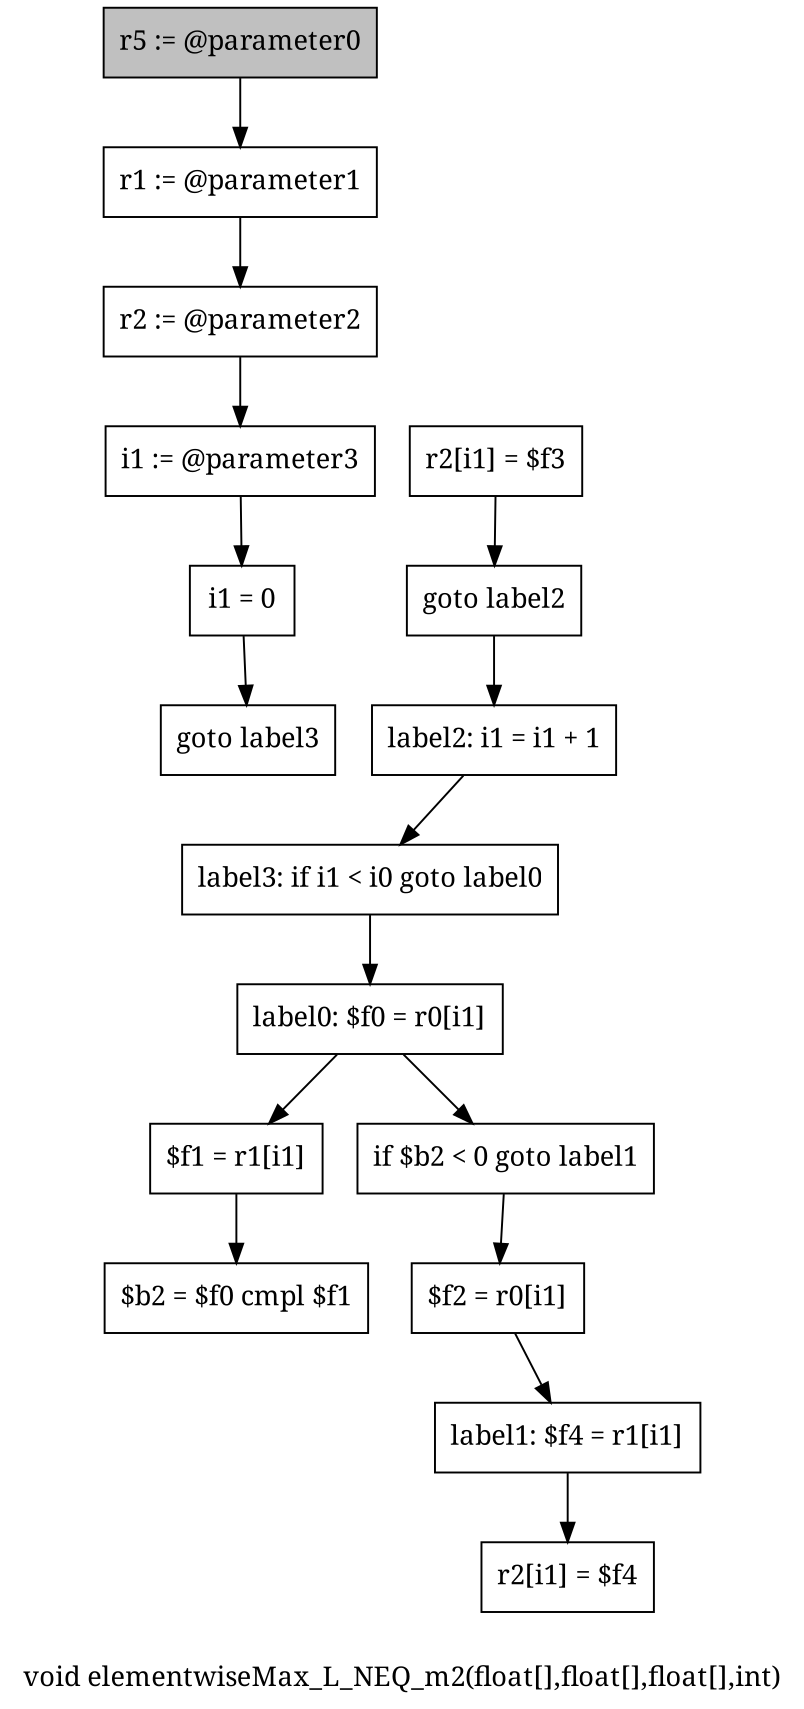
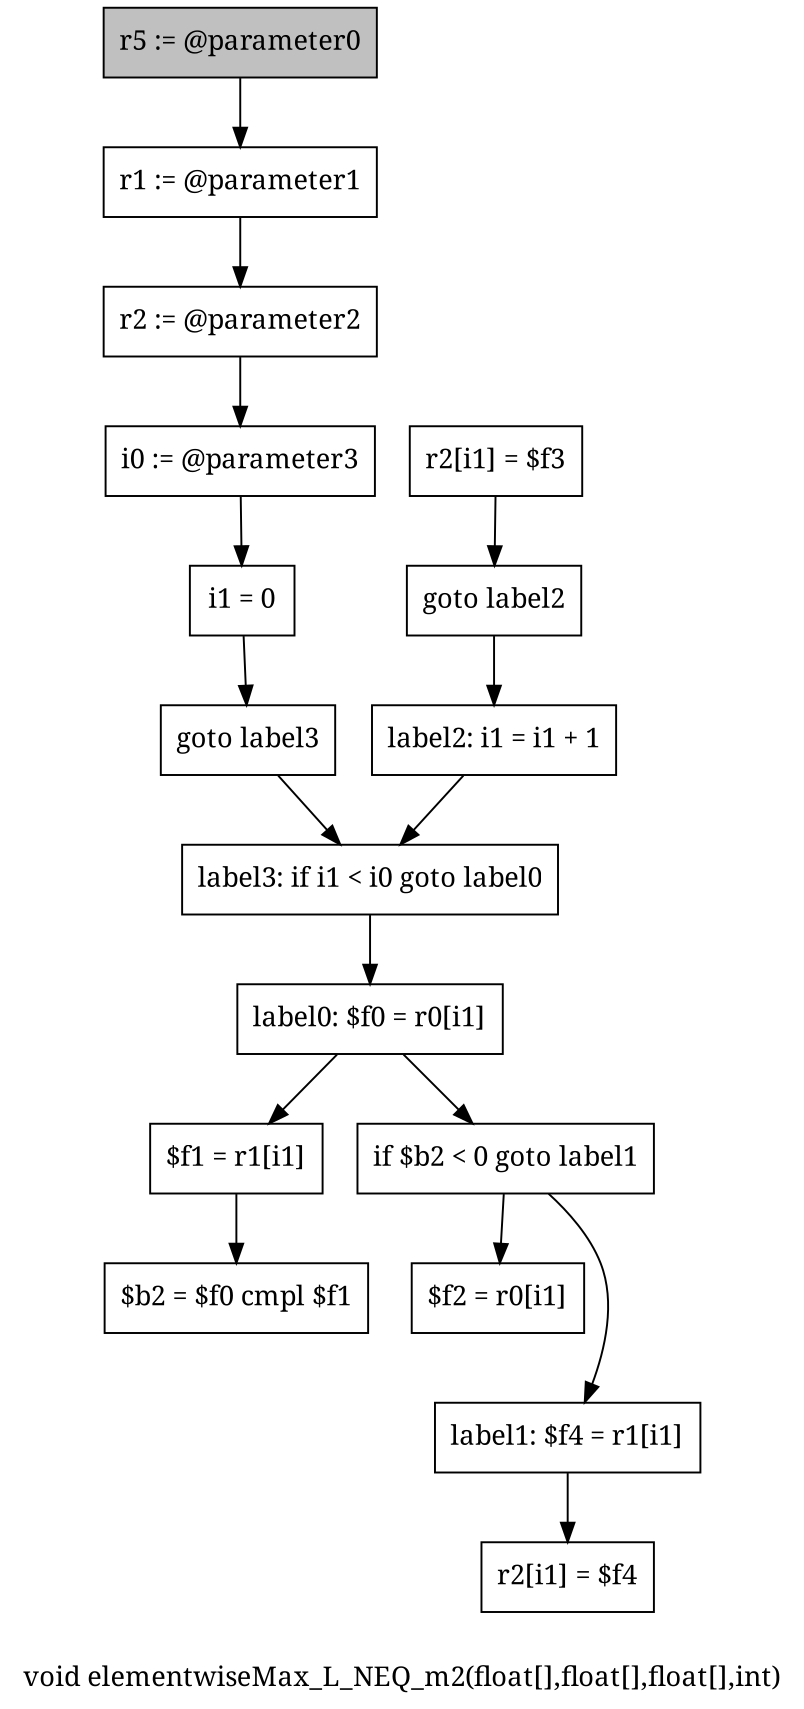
node "i1 := @parameter3": label "i1 := @parameter3" -> "i0 := @parameter3"
edge "goto label3" -> "label3: if i1 < i0 goto label0": added
edge "$f2 = r0[i1]" -> "label1: $f4 = r1[i1]": now "if $b2 < 0 goto label1" -> "label1: $f4 = r1[i1]"
